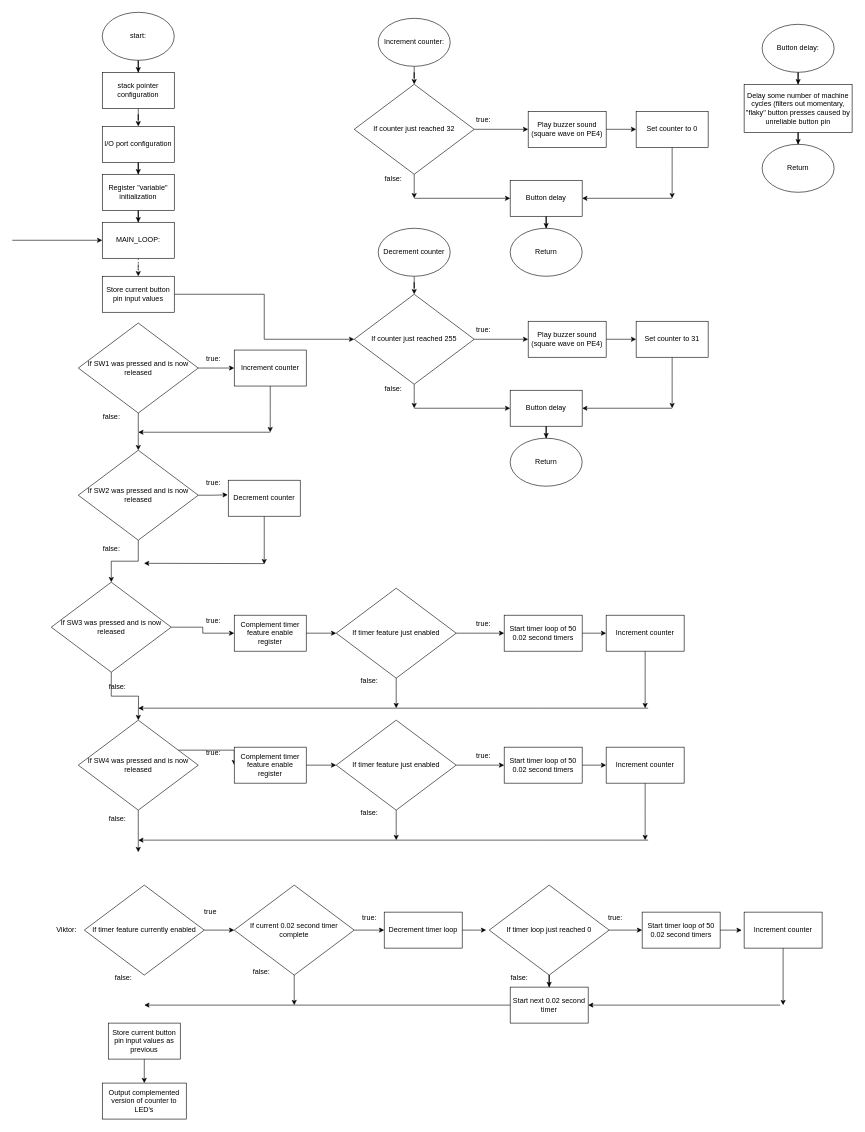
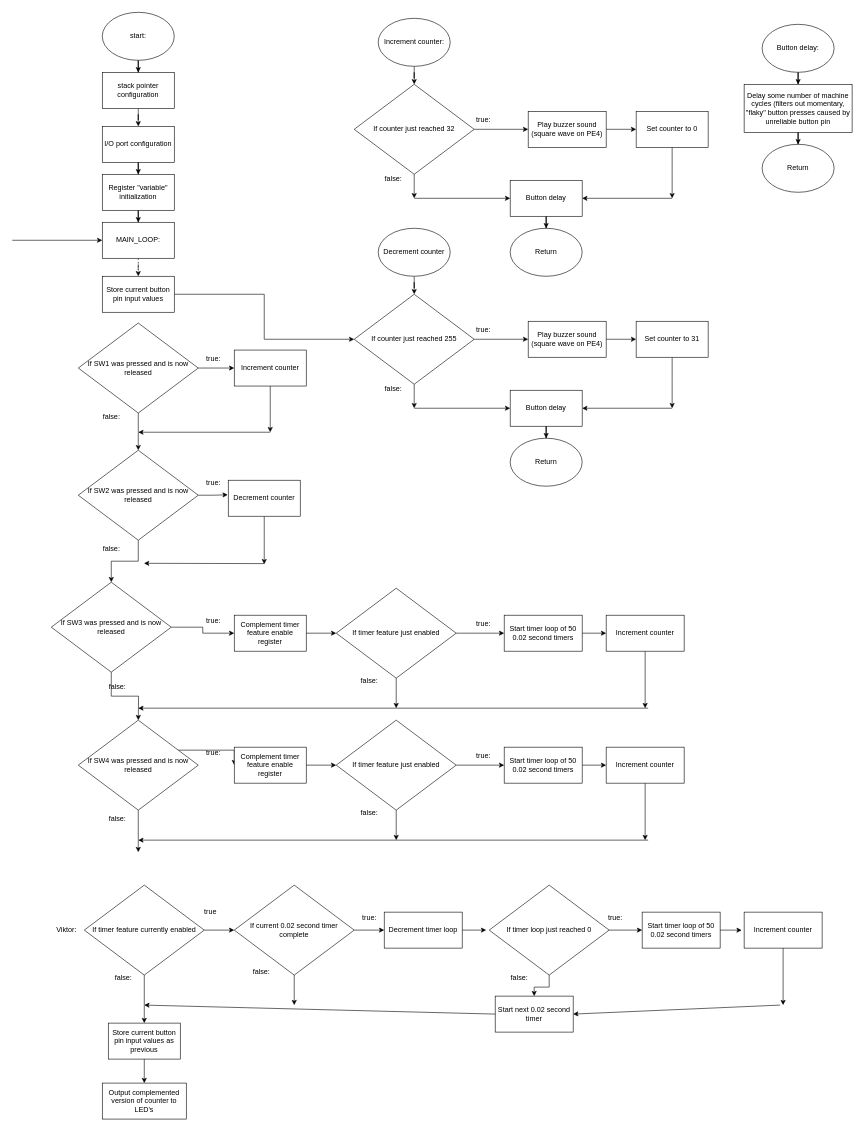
node "Start next 0.02 second timer": moved (549, 1005) -> (534, 1014)
edge "If timer feature currently enabled" -> "Store current button pin input values as previous": added
